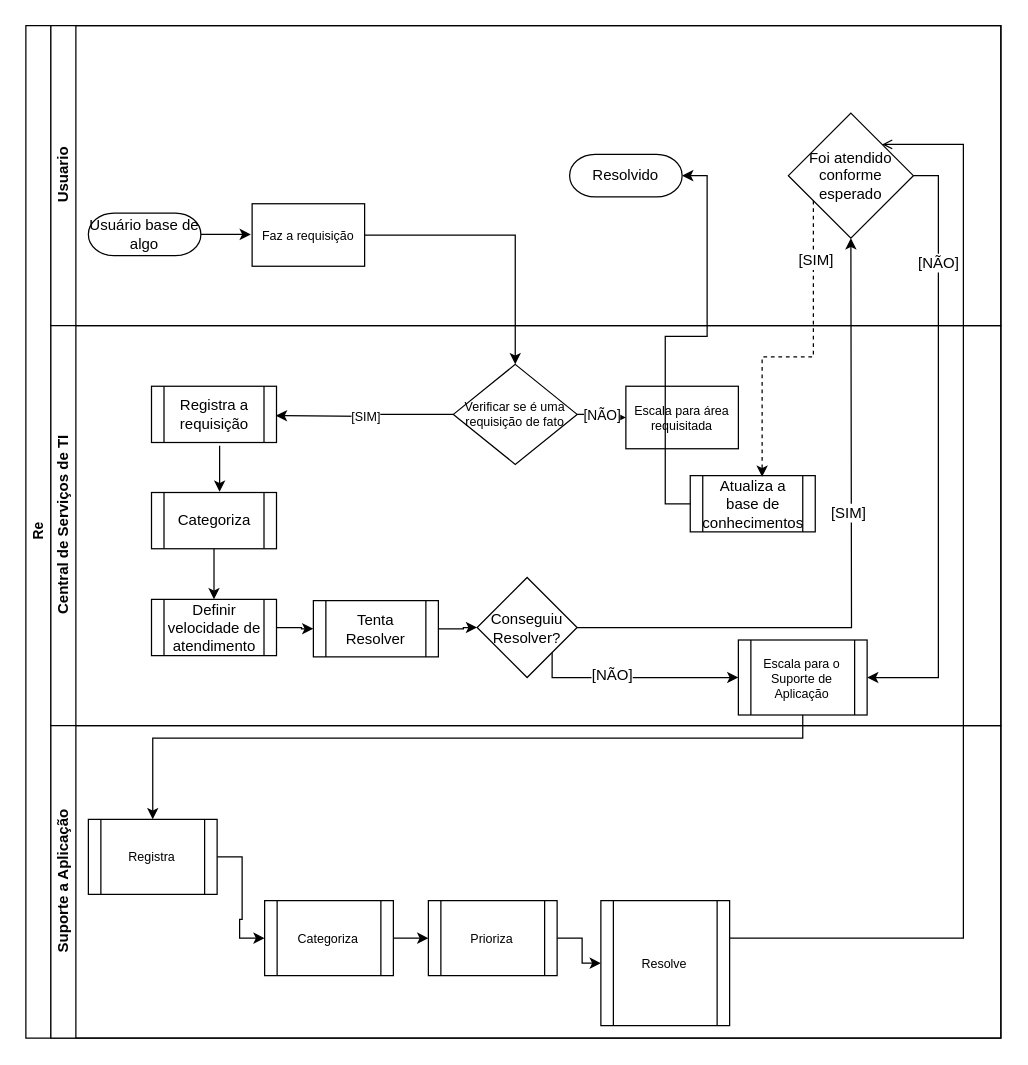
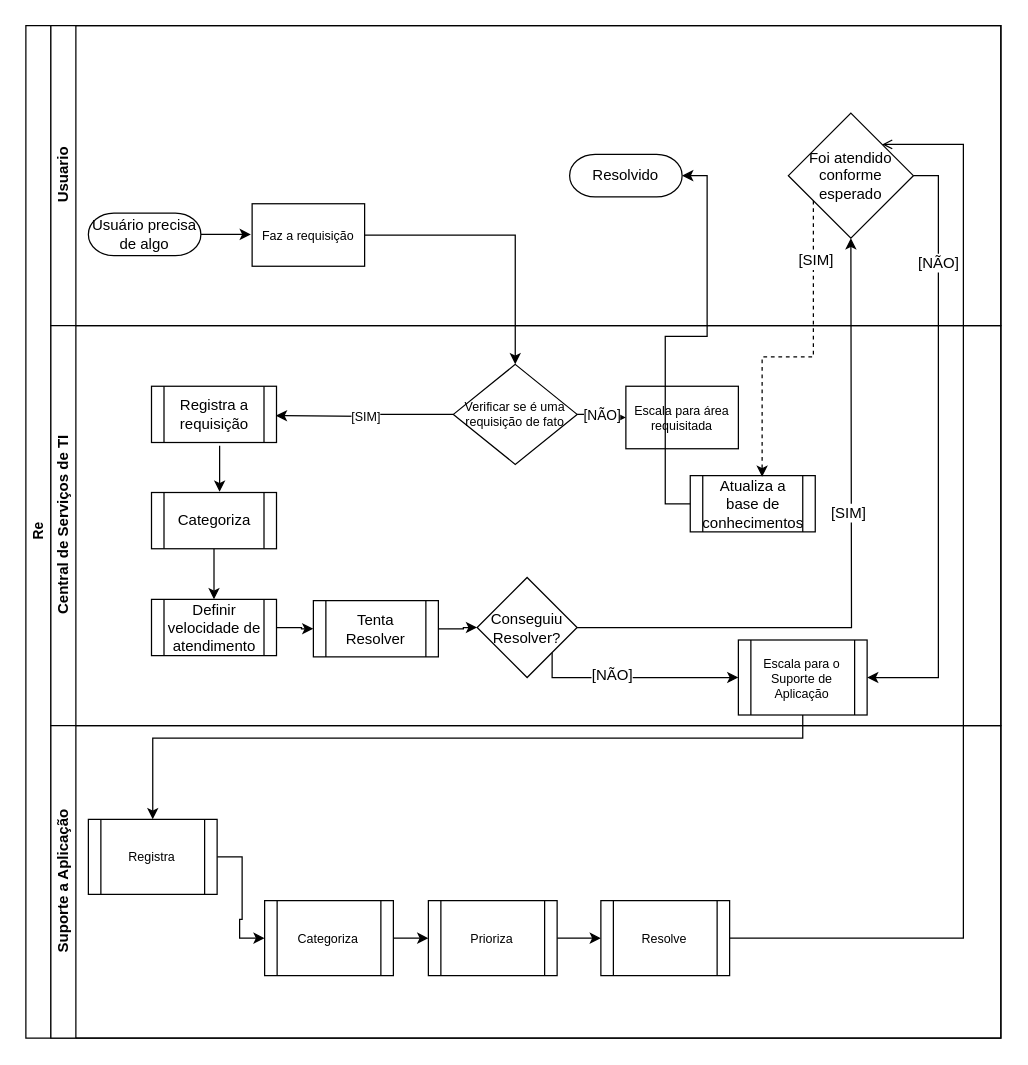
node "Usuário base de algo": label "Usuário base de algo" -> "Usuário precisa de algo"
node "Resolve": size 129x125 -> 129x75
